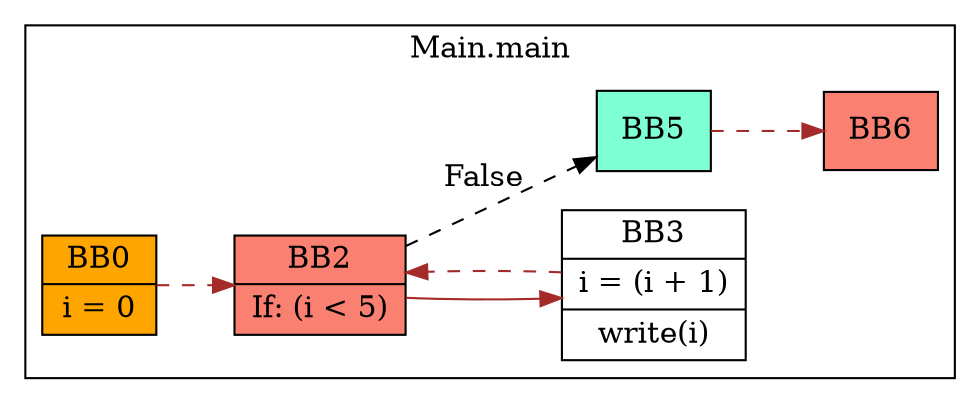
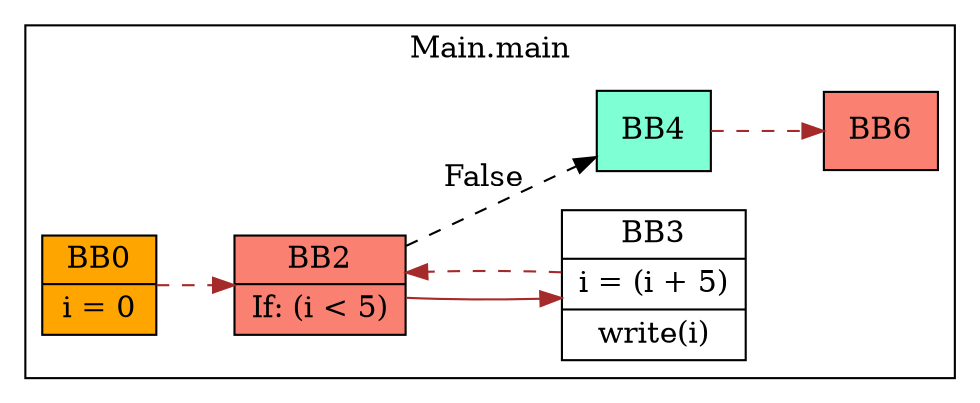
node "BB5": label "BB5" -> "BB4"
node "BB3": text "i = (i + 1)" -> "i = (i + 5)"
